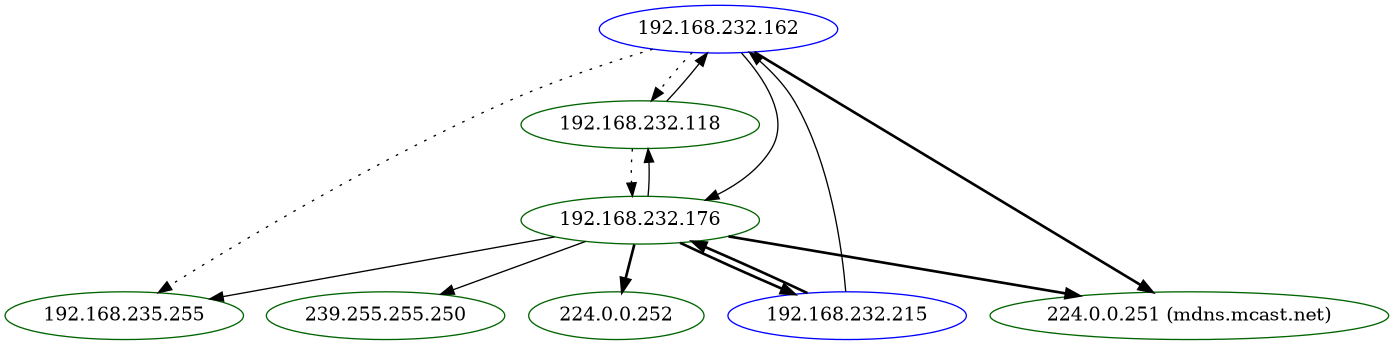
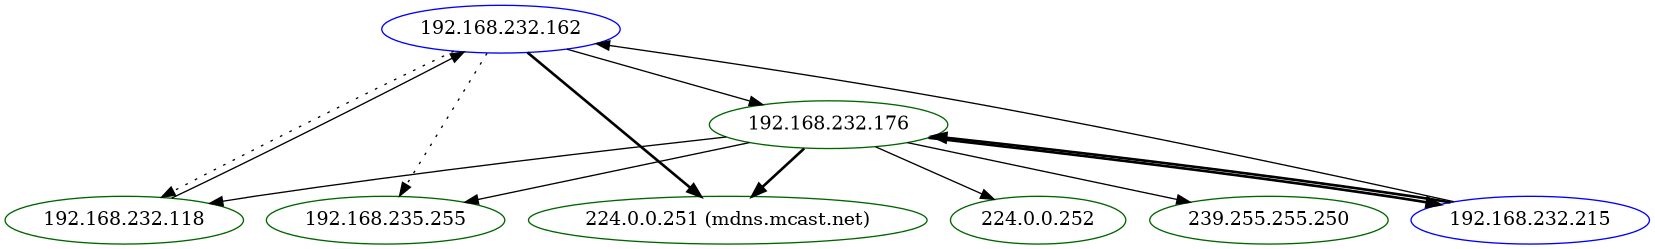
edge "192.168.232.118" -> "192.168.232.176": removed
edge "192.168.232.176" -> "224.0.0.252": style bold -> solid
